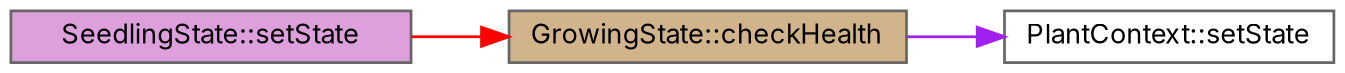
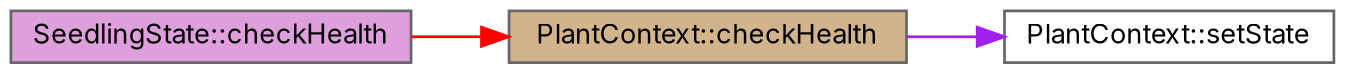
node "SeedlingState::setState": label "SeedlingState::setState" -> "SeedlingState::checkHealth"
node "GrowingState::checkHealth": label "GrowingState::checkHealth" -> "PlantContext::checkHealth"
